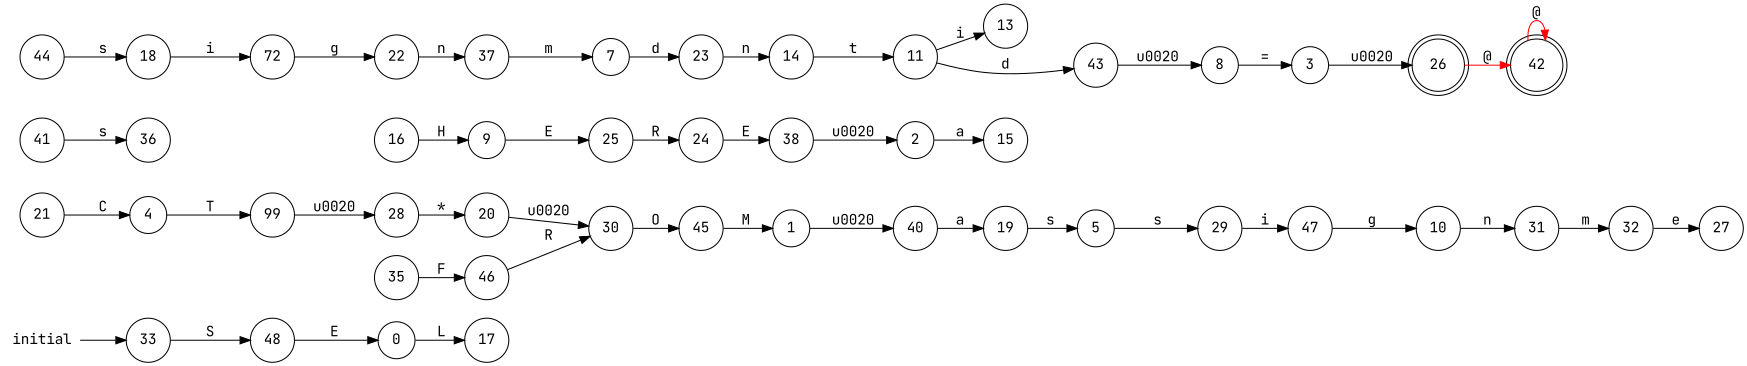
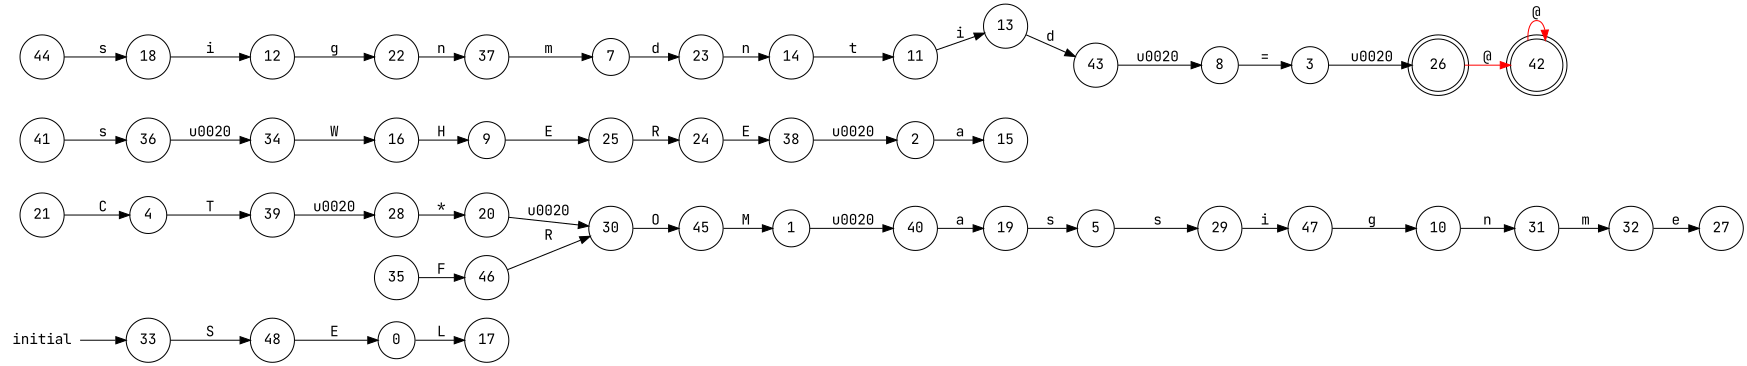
node "72": label "72" -> "12"
edge "11" -> "43": now "13" -> "43"
node "34": added
node "99": label "99" -> "39"
